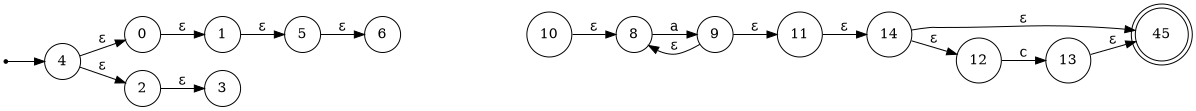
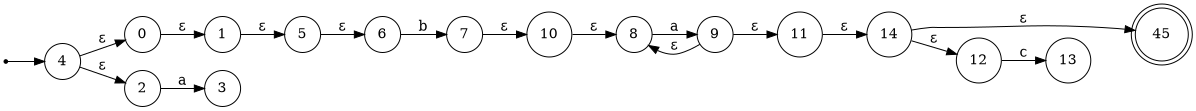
node "7": added
edge "13" -> "45": removed, label "ε"
edge "2" -> "3": label "ε" -> "a"
